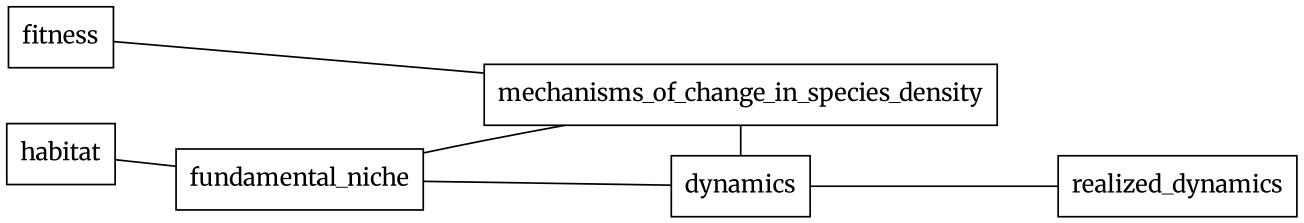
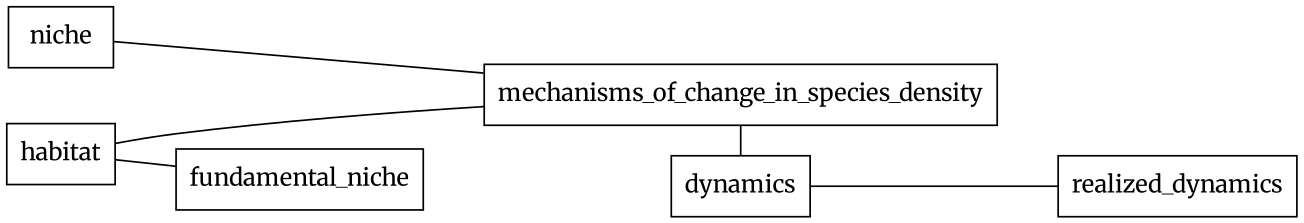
node "fitness": label "fitness" -> "niche"
edge "mechanisms_of_change_in_species_density" -- "fundamental_niche": now "mechanisms_of_change_in_species_density" -- "habitat"
edge "fundamental_niche" -- "dynamics": removed
